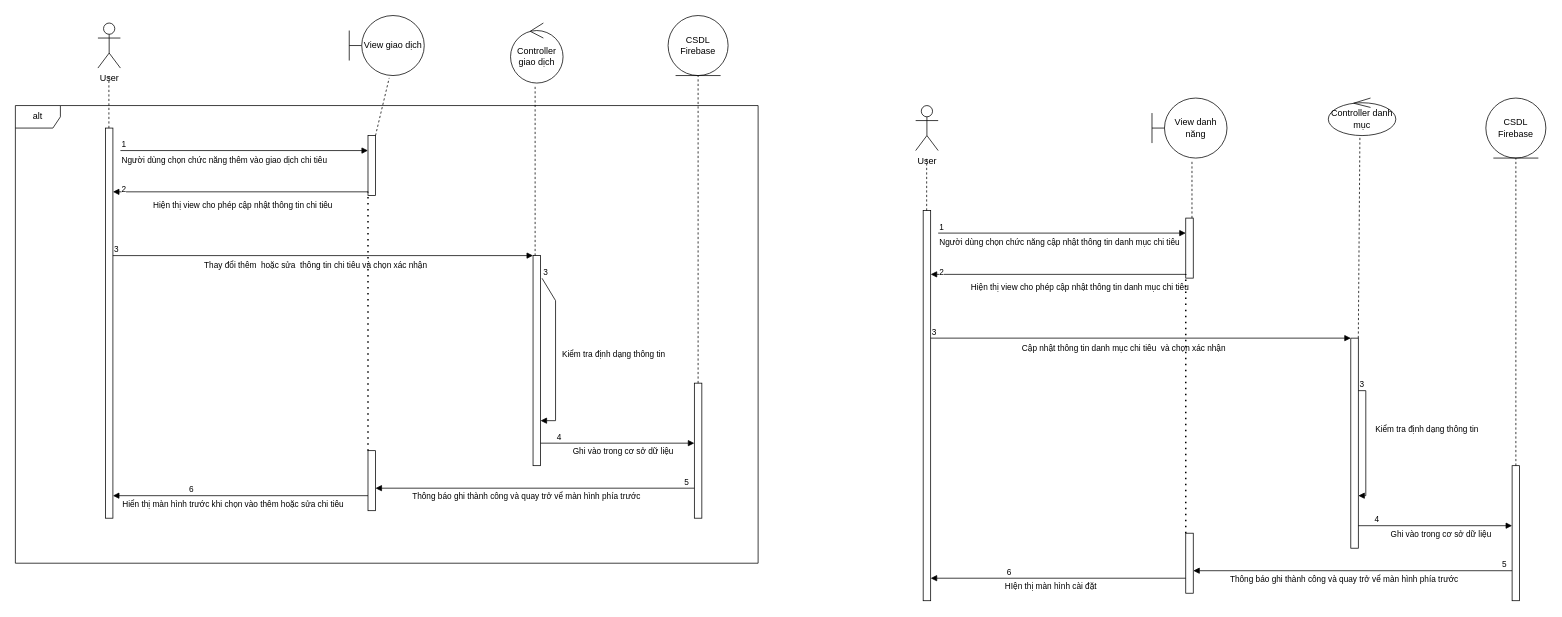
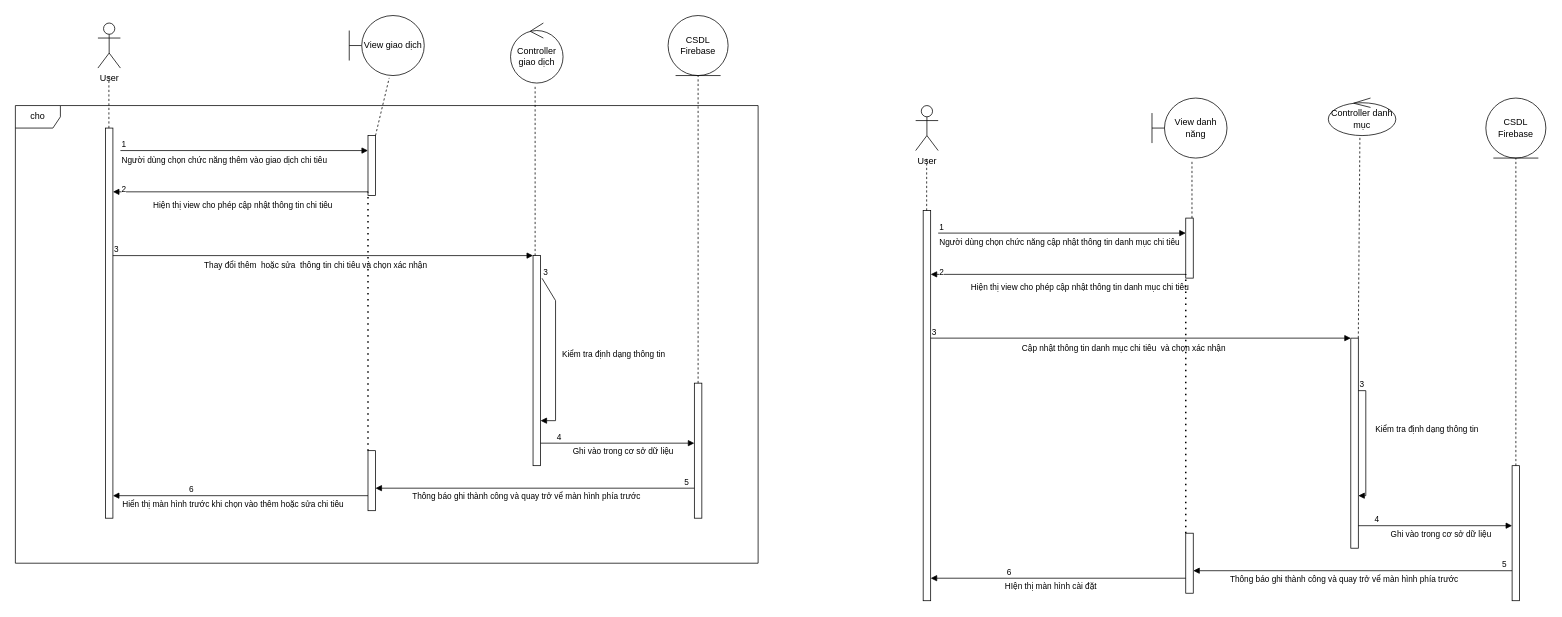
node "alt": label "alt" -> "cho"
